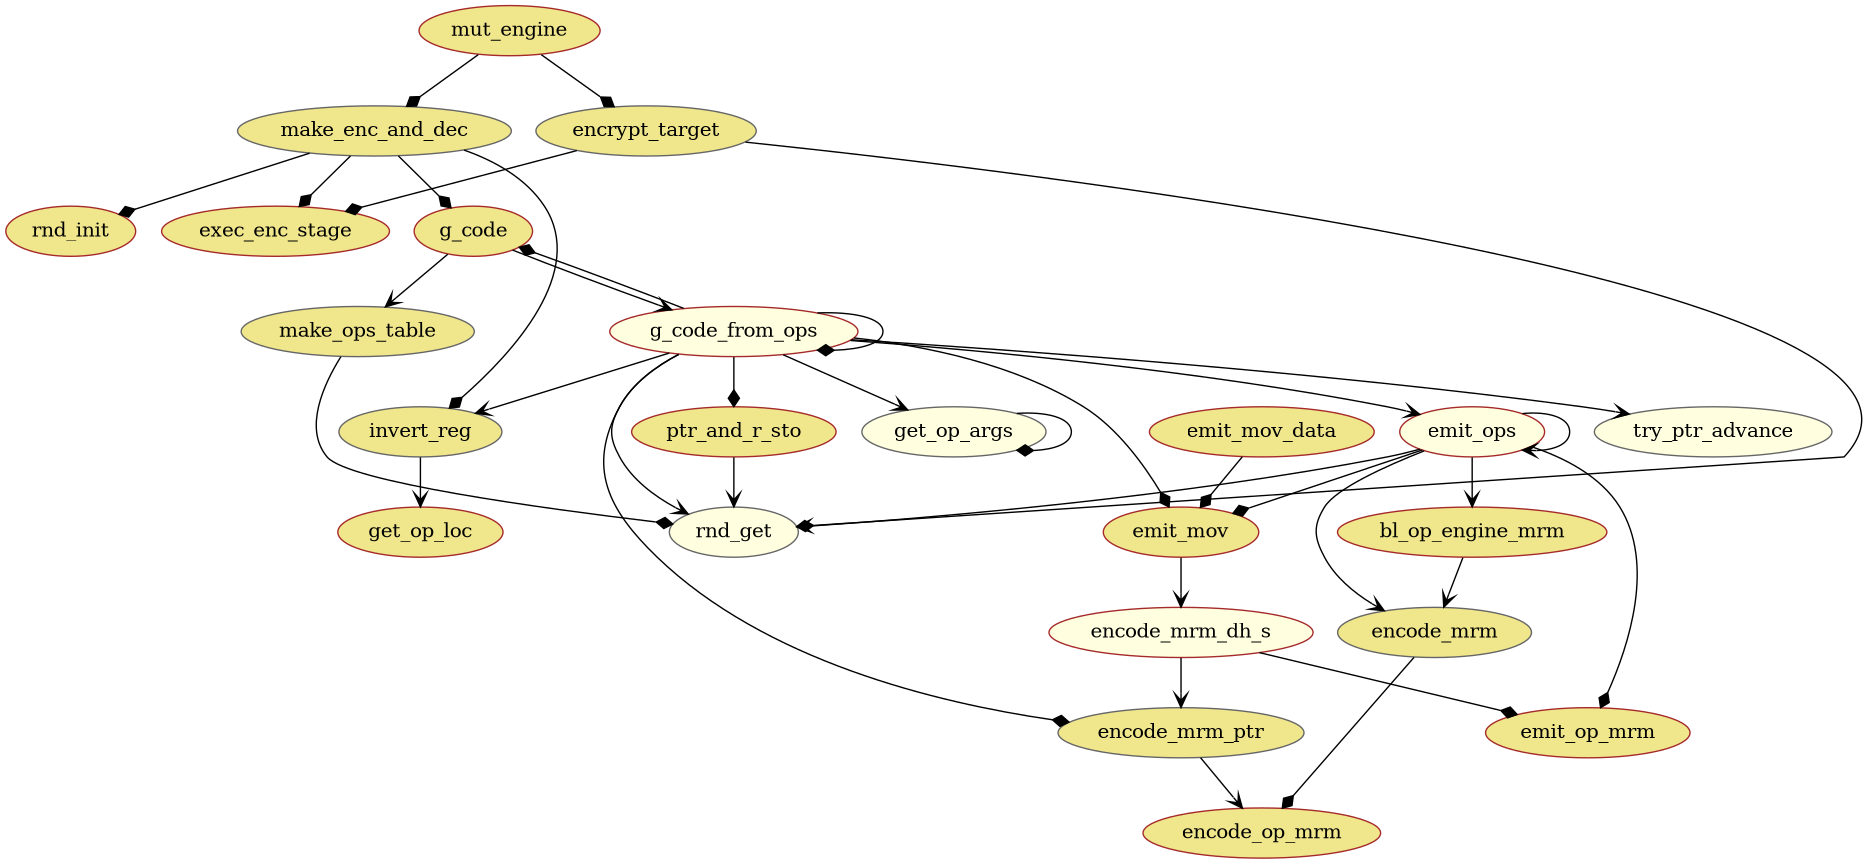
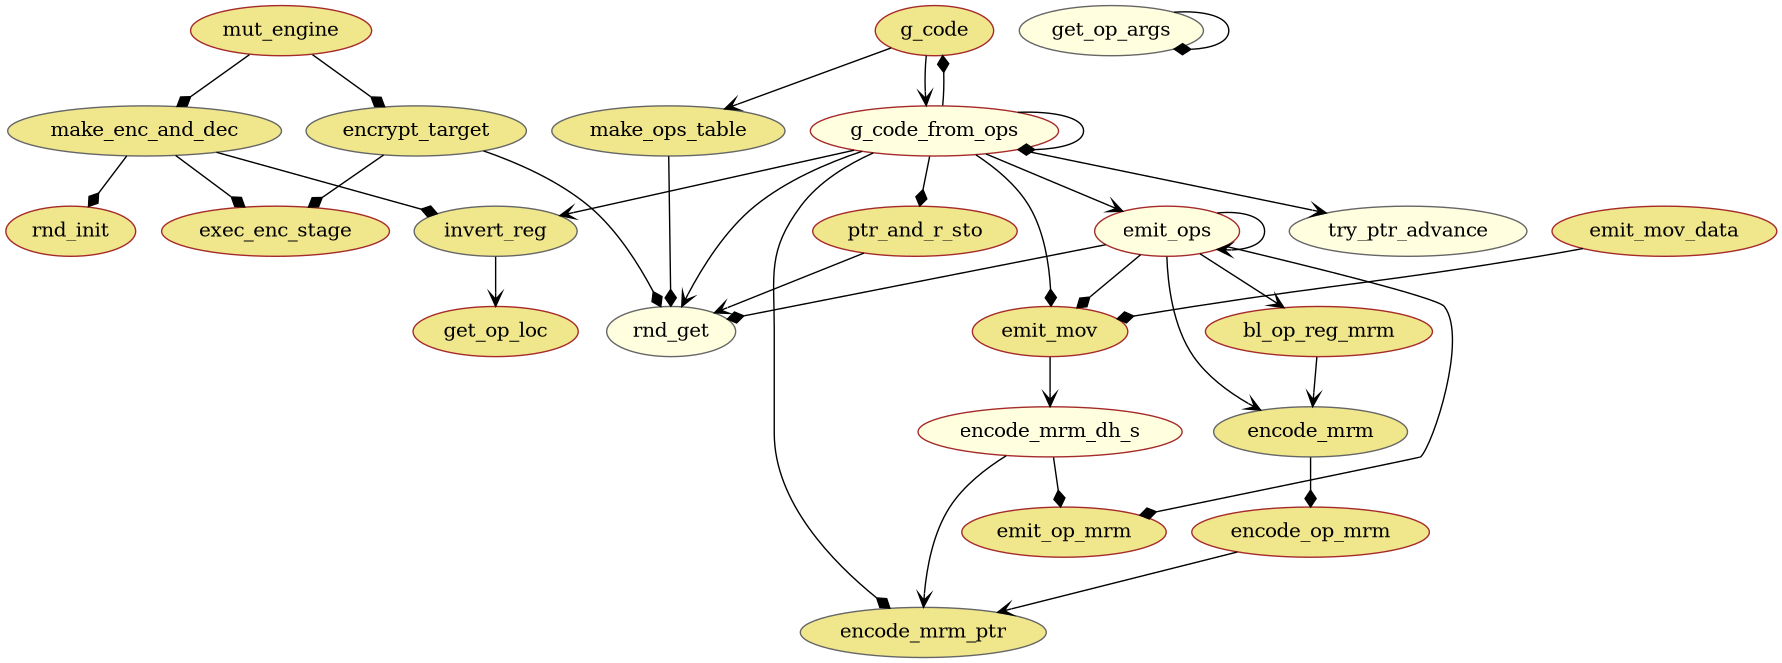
edge "make_enc_and_dec" -> "g_code": removed
edge "g_code_from_ops" -> "get_op_args": removed
edge "emit_ops" -> "rnd_get": arrowhead vee -> diamond
node "bl_op_engine_mrm": label "bl_op_engine_mrm" -> "bl_op_reg_mrm"
edge "encode_mrm_ptr" -> "encode_op_mrm": reversed
